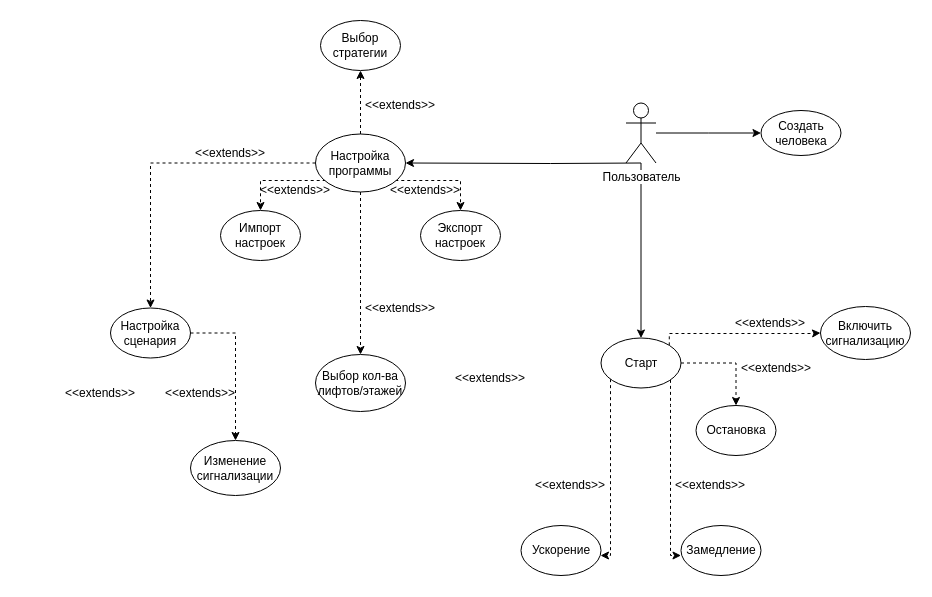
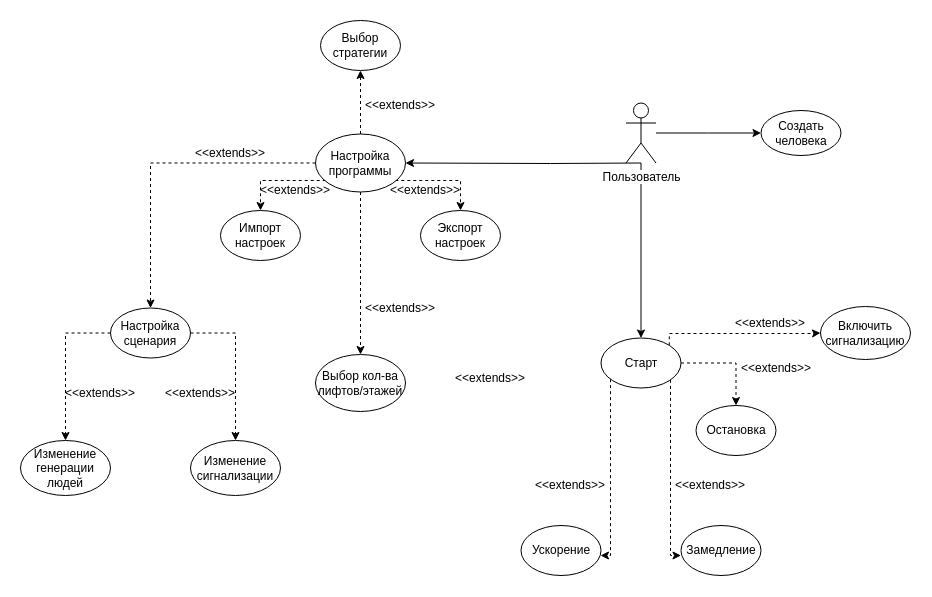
edge "Настройка сценария" -> "Изменение генерации людей": added
node "Изменение генерации людей": added
